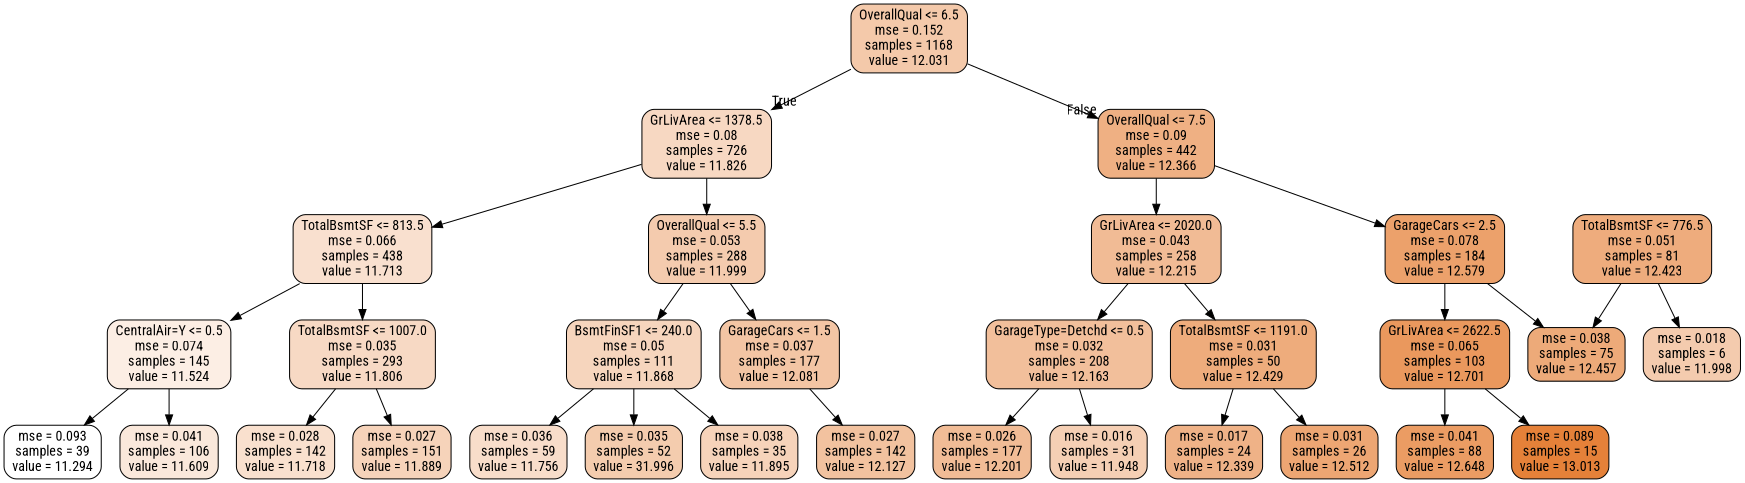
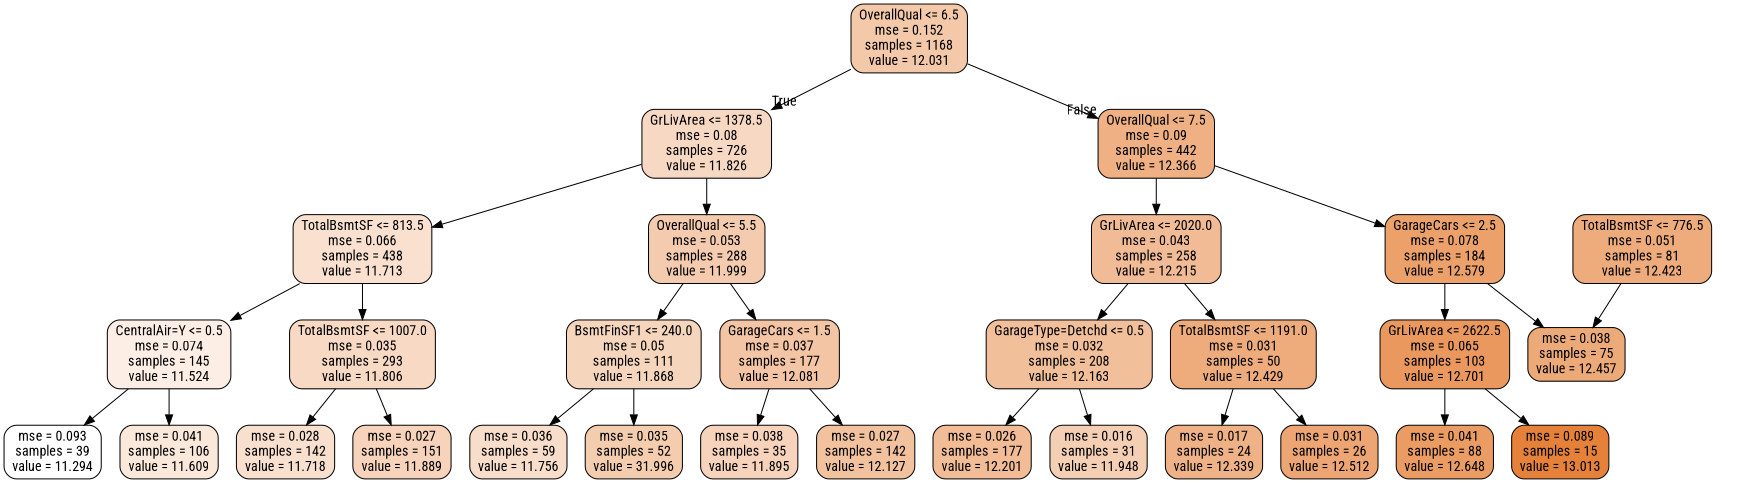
node "mse = 0.018 samples = 6 value = 11.998": removed
edge "BsmtFinSF1 <= 240.0 mse = 0.05 samples = 111 value = 11.868" -> "mse = 0.038 samples = 35 value = 11.895": now "GarageCars <= 1.5 mse = 0.037 samples = 177 value = 12.081" -> "mse = 0.038 samples = 35 value = 11.895"
